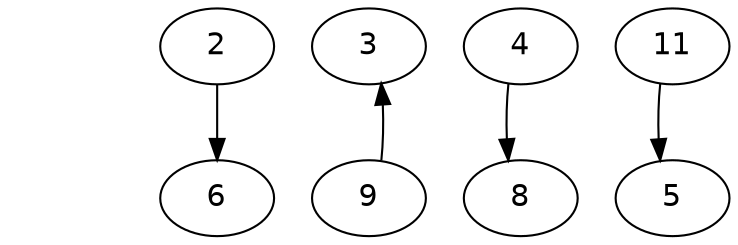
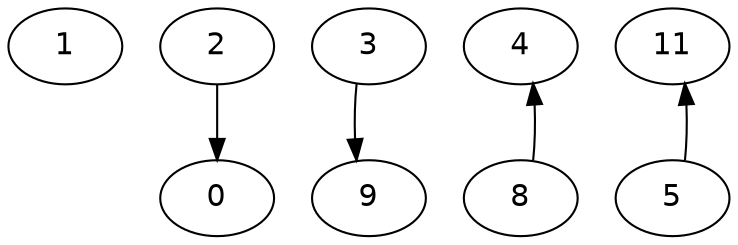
node "1": added
edge "4" -> "8": reversed
edge "11" -> "5": reversed
edge "9" -> "3": reversed
node "6": label "6" -> "0"
